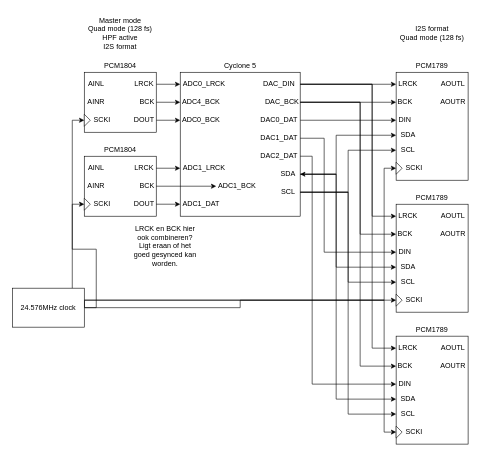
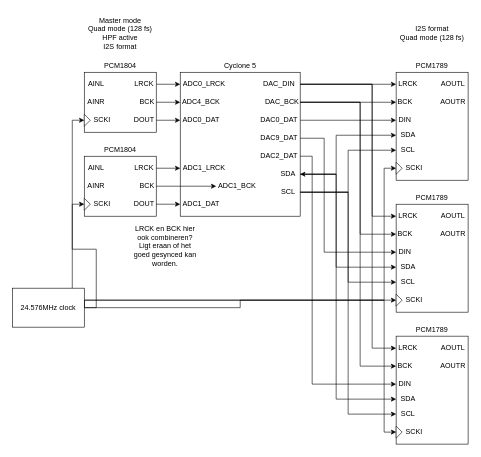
node "ADC0_BCK": label "ADC0_BCK" -> "ADC0_DAT"
node "DAC1_DAT": label "DAC1_DAT" -> "DAC9_DAT"
